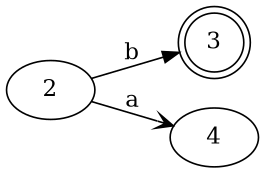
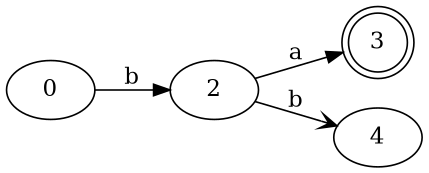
edge "2" -> "3": label "b" -> "a"
node "0": added
edge "2" -> "4": label "a" -> "b"
